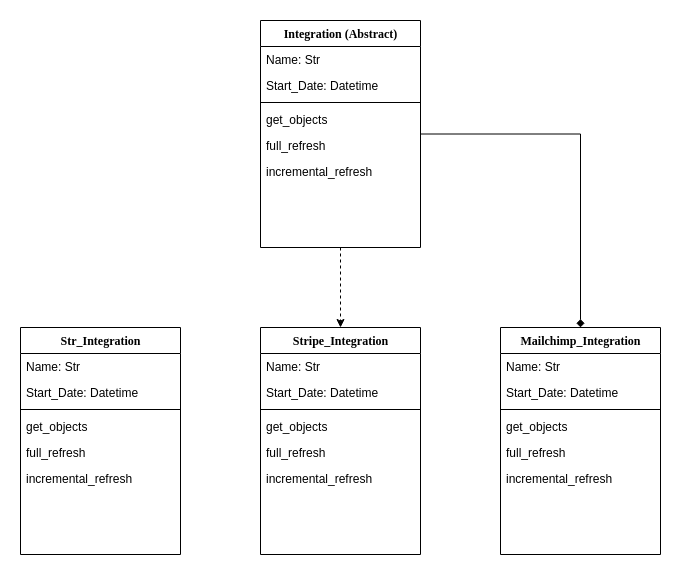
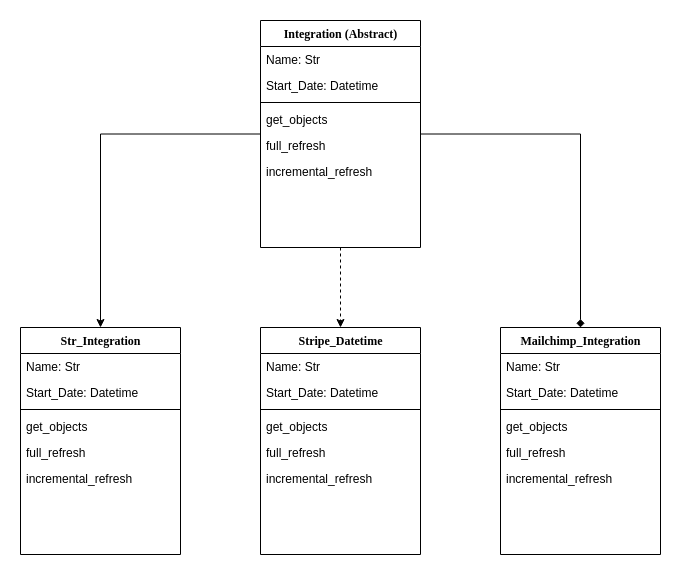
edge "Integration (Abstract)" -> "Str_Integration": added
node "Stripe_Integration": label "Stripe_Integration" -> "Stripe_Datetime"
